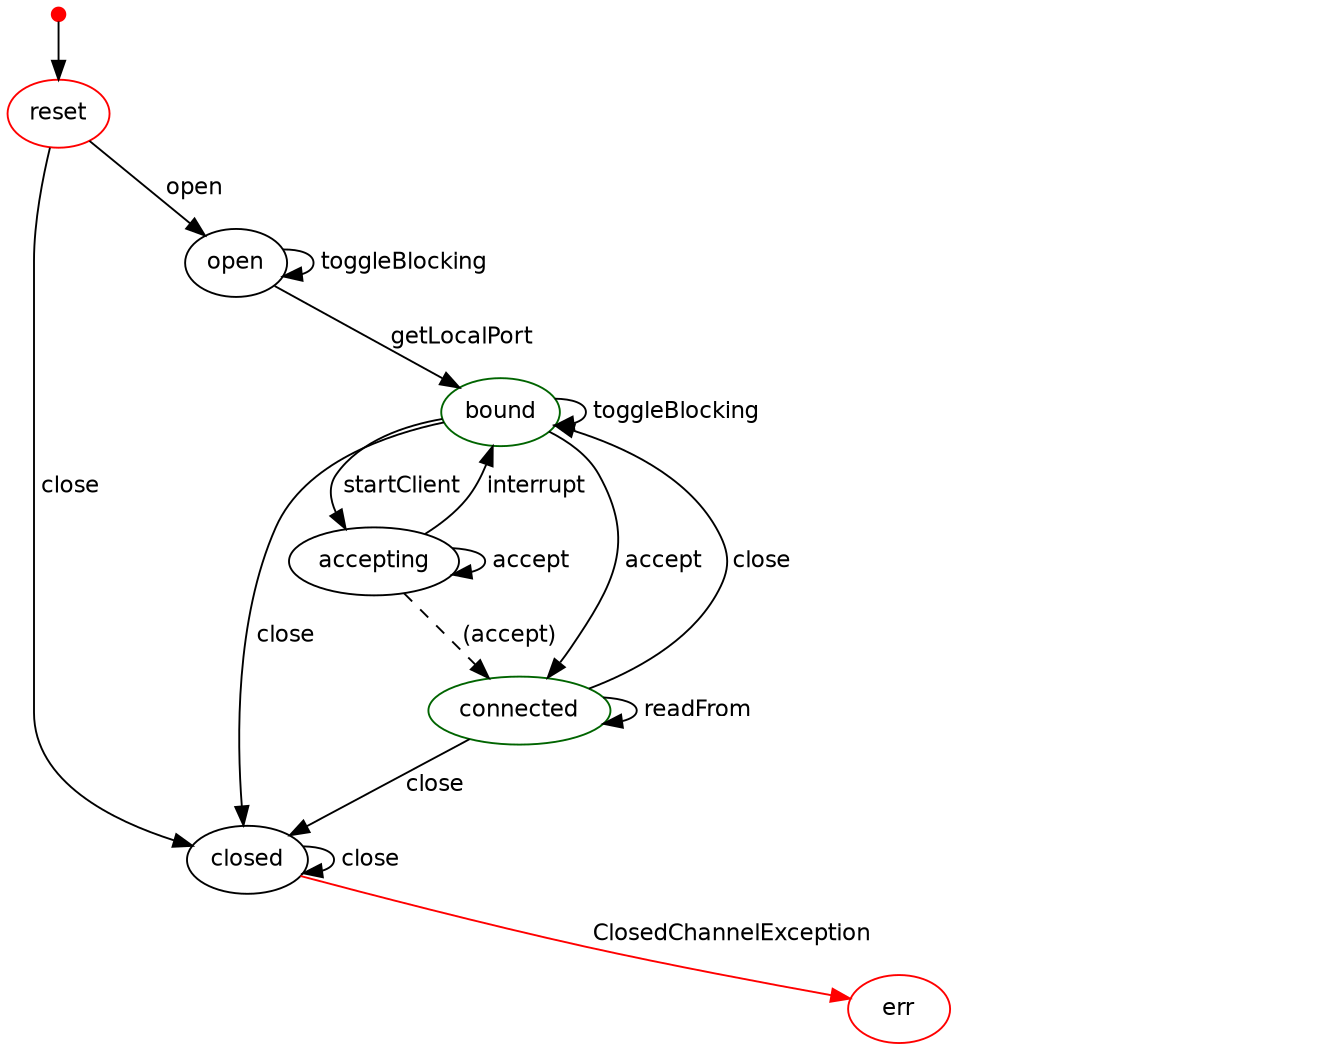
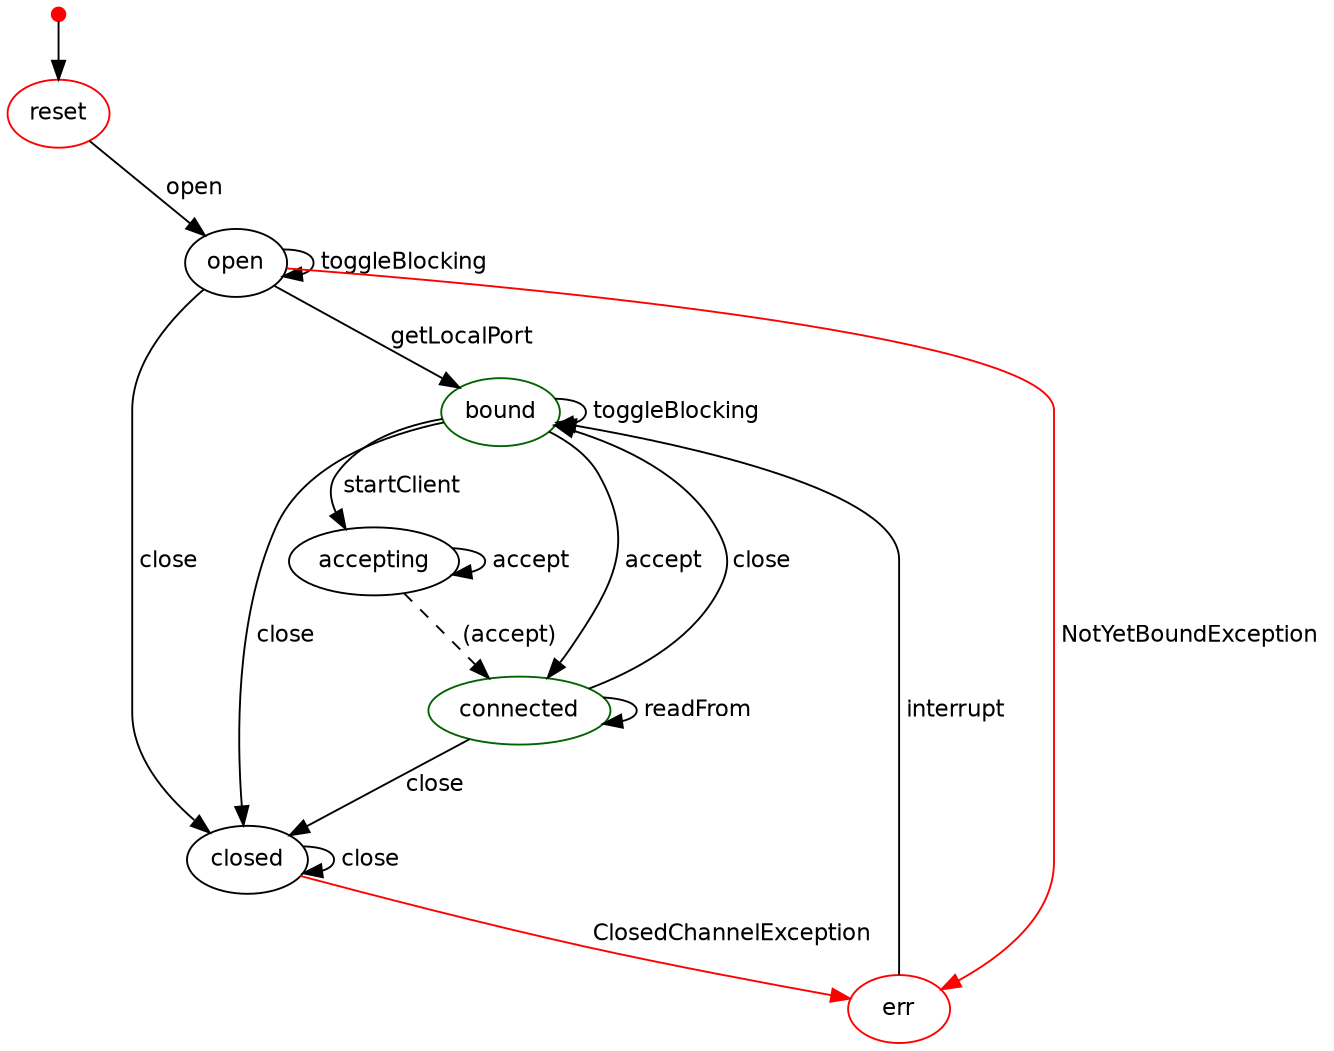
edge "open" -> "err": added, label "NotYetBoundException"
edge "accepting" -> "bound": now "err" -> "bound"
edge "reset" -> "closed": now "open" -> "closed"
